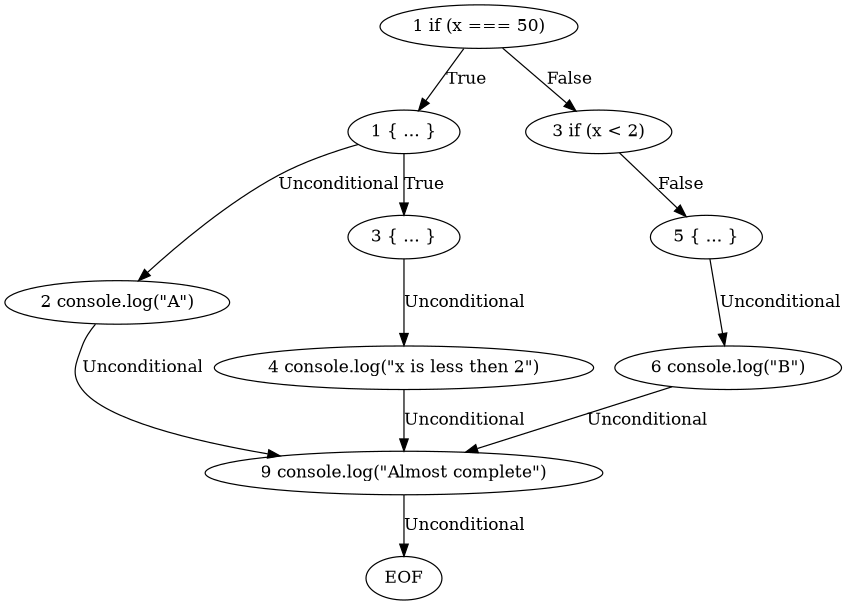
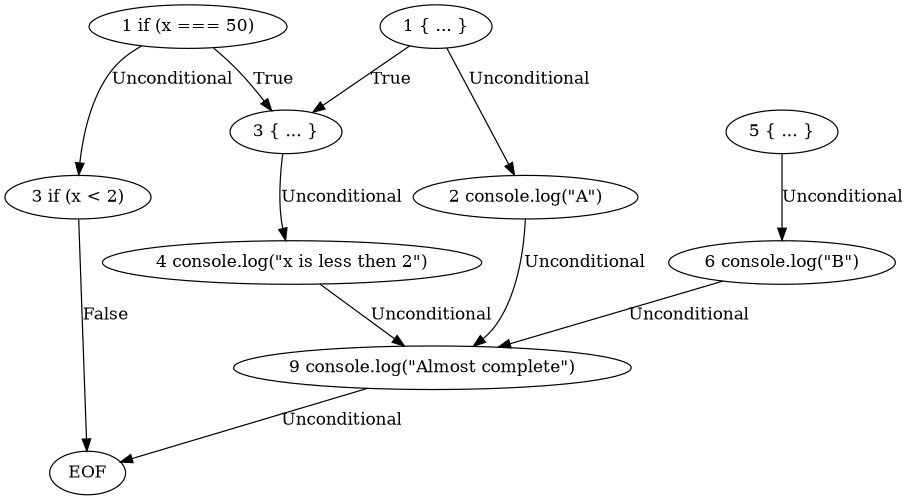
edge "1 if (x === 50)" -> "1 { ... }": now "1 if (x === 50)" -> "3 { ... }"
edge "1 if (x === 50)" -> "3 if (x < 2)": label "False" -> "Unconditional"
edge "3 if (x < 2)" -> "5 { ... }": now "3 if (x < 2)" -> "EOF"
